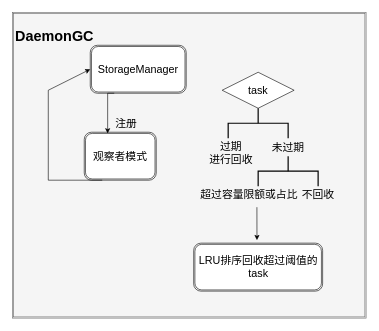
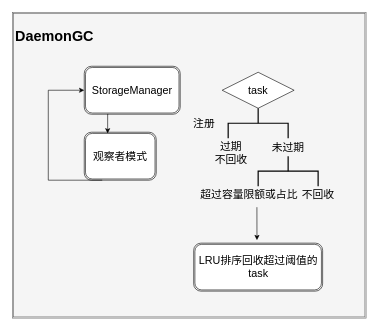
node "StorageManager": moved (138, 69) -> (132, 90)
node "注册": moved (126, 123) -> (204, 123)
node "过期 进行回收": label "过期 进行回收" -> "过期 不回收"
